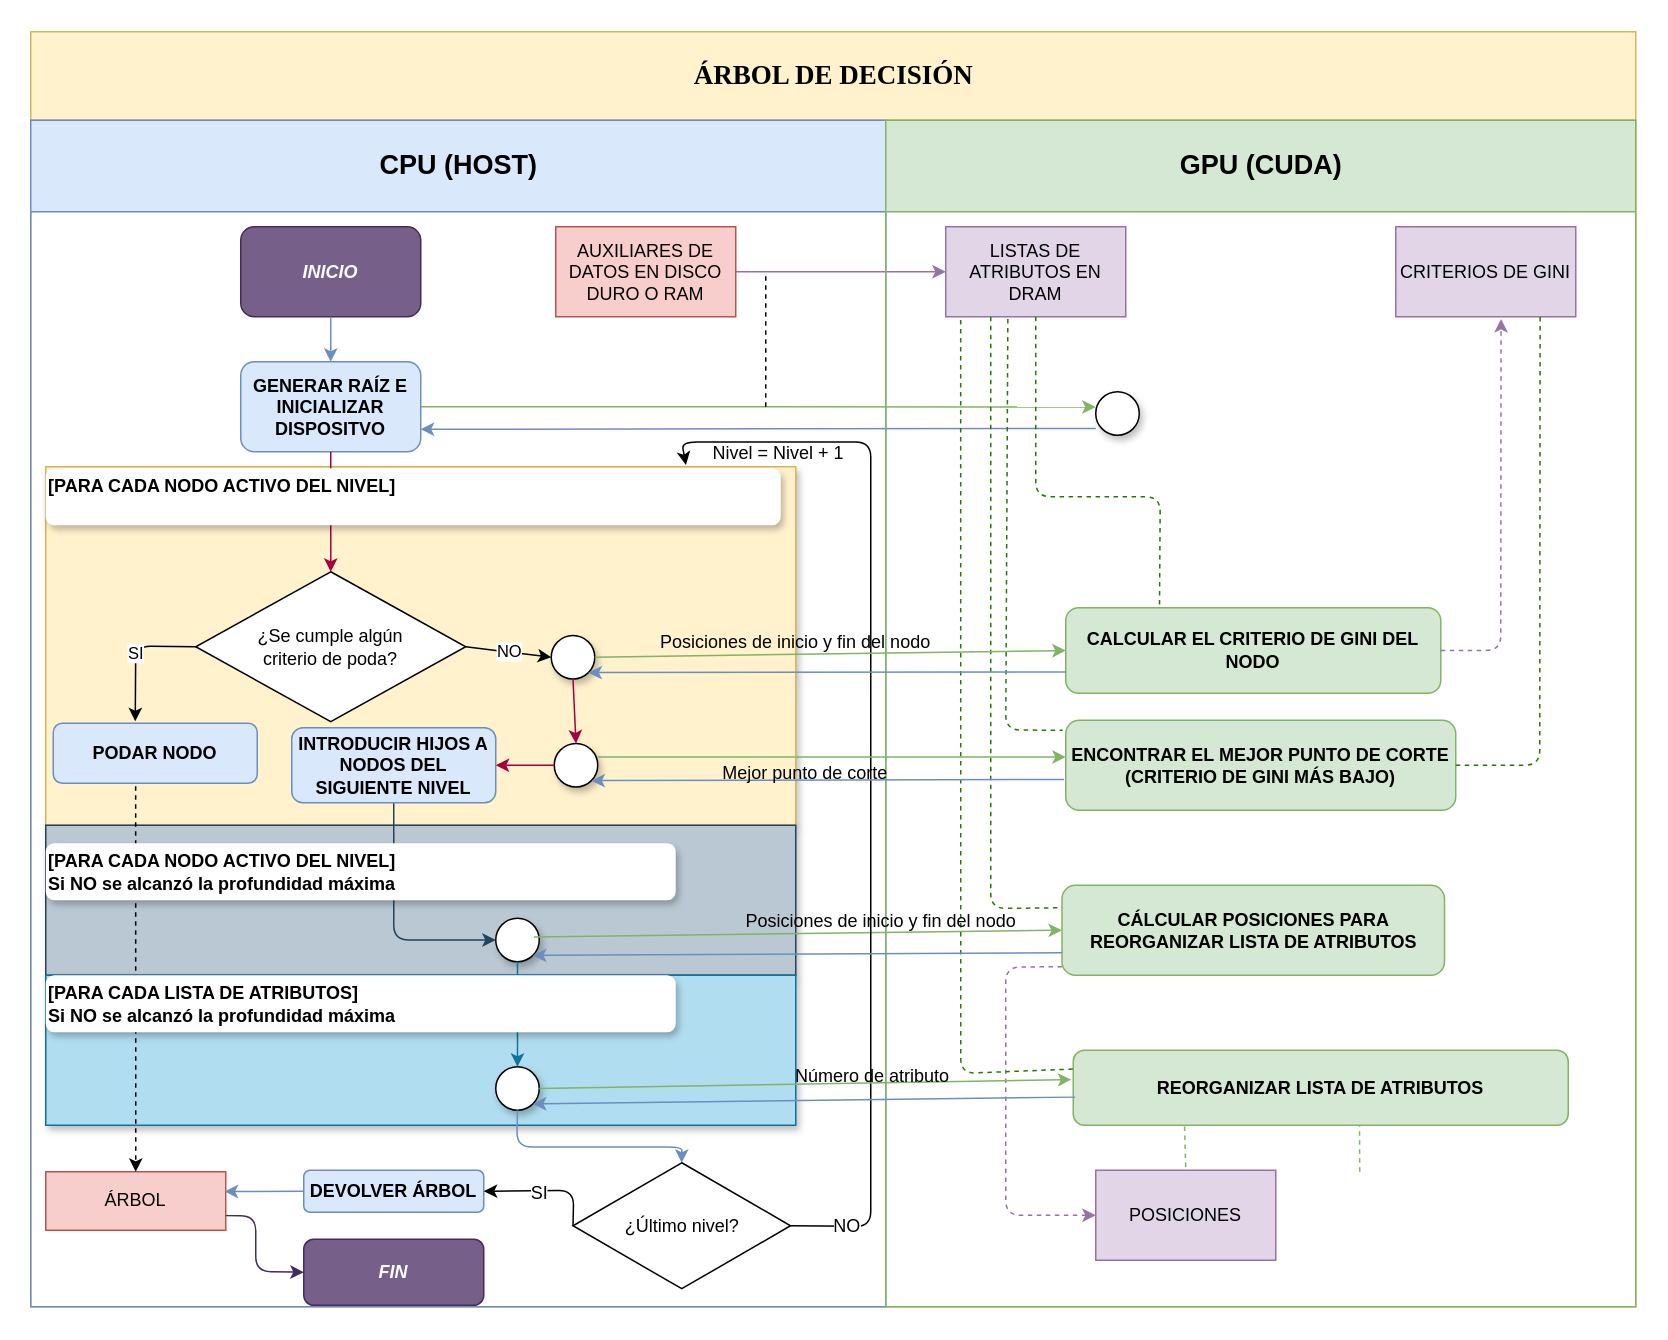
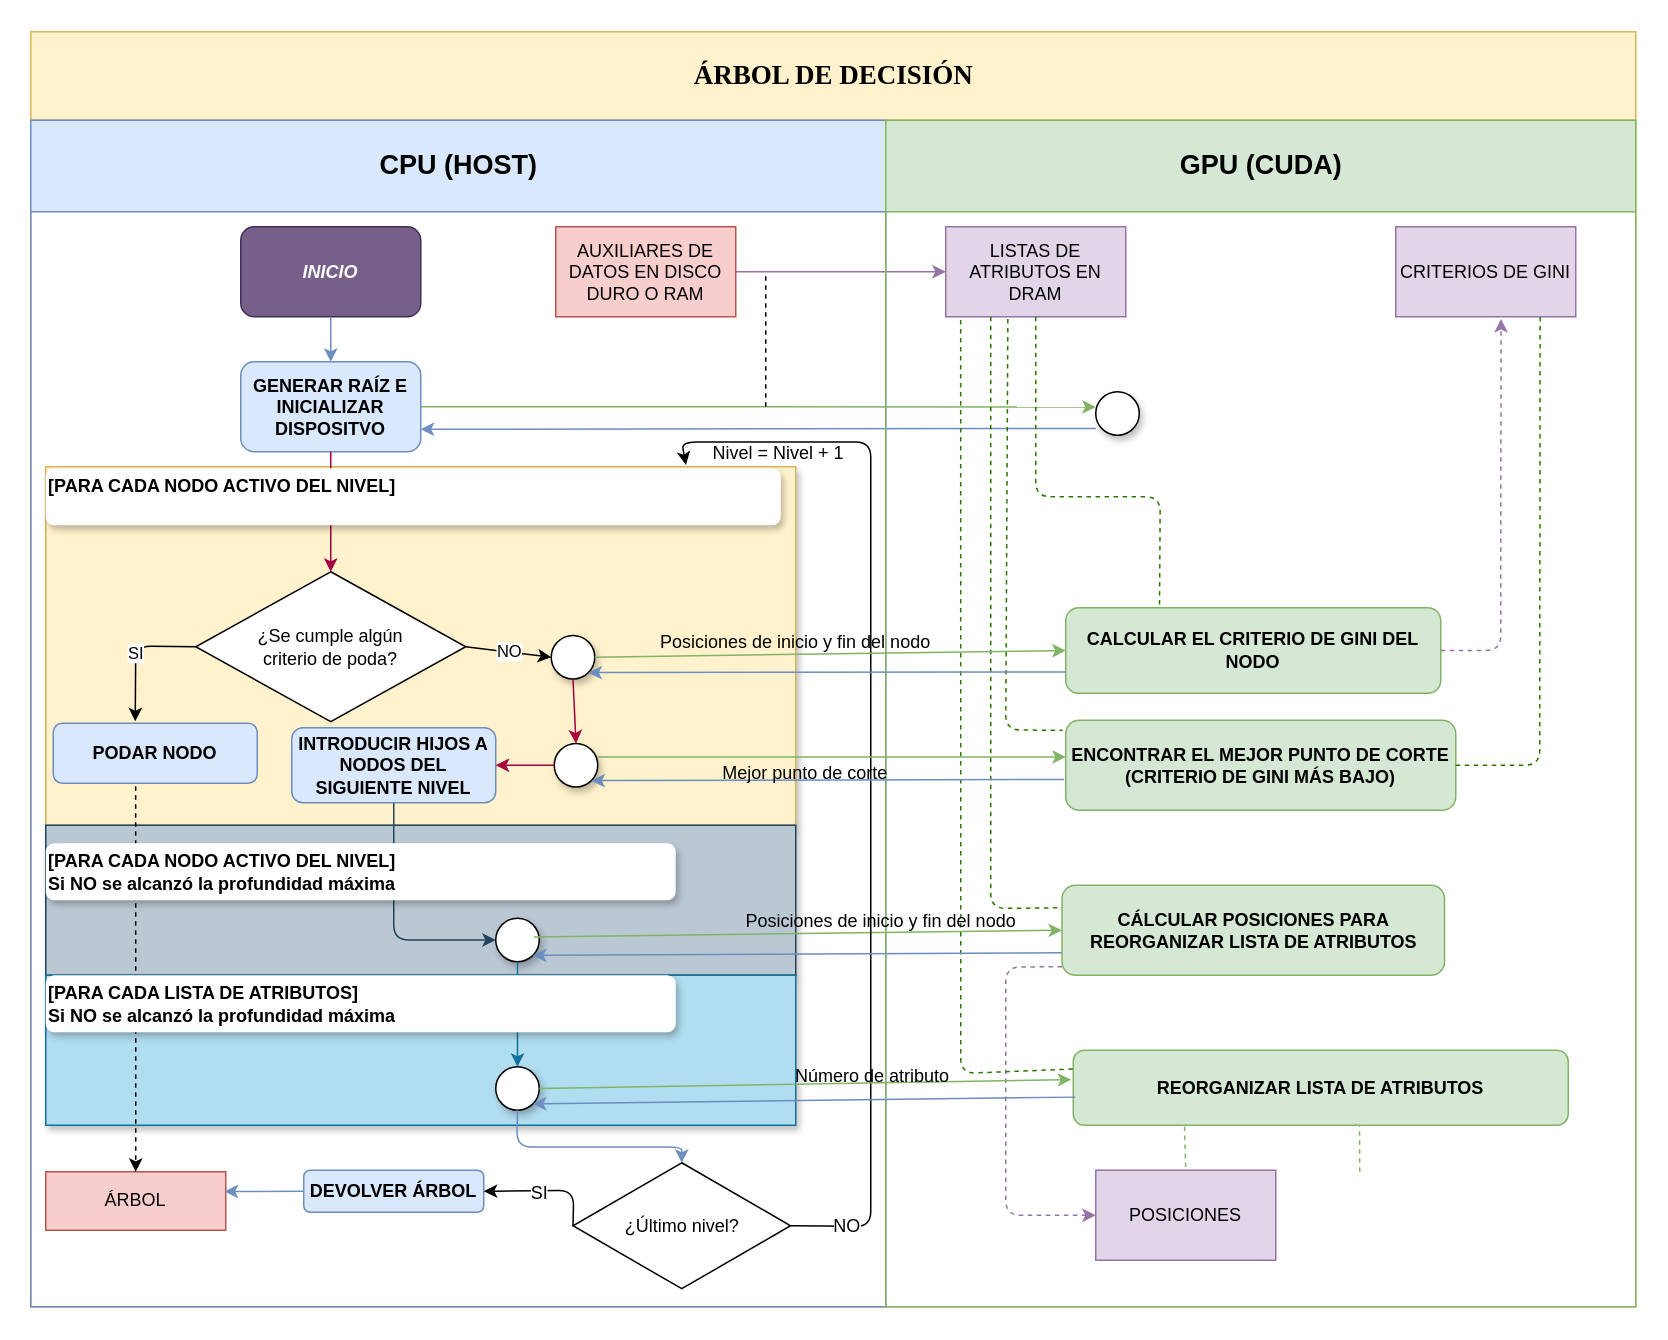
edge "ÁRBOL" -> "FIN": removed
node "FIN": removed
